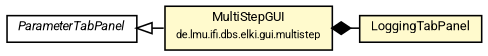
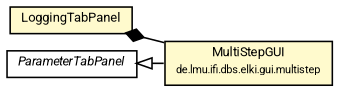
edge "LoggingTabPanel" -> "MultiStepGUI": reversed
